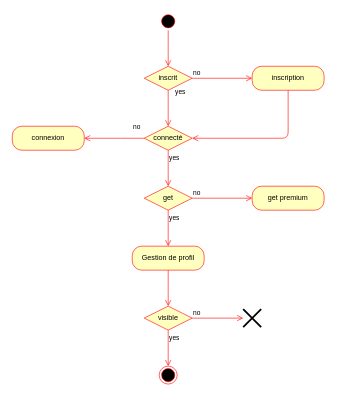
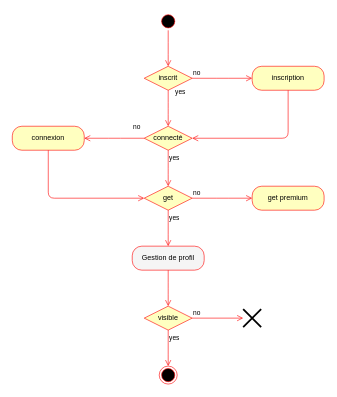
edge "connexion" -> "get": added
node "Gestion de profil": fillcolor #ffffc0 -> #f5f5f5
